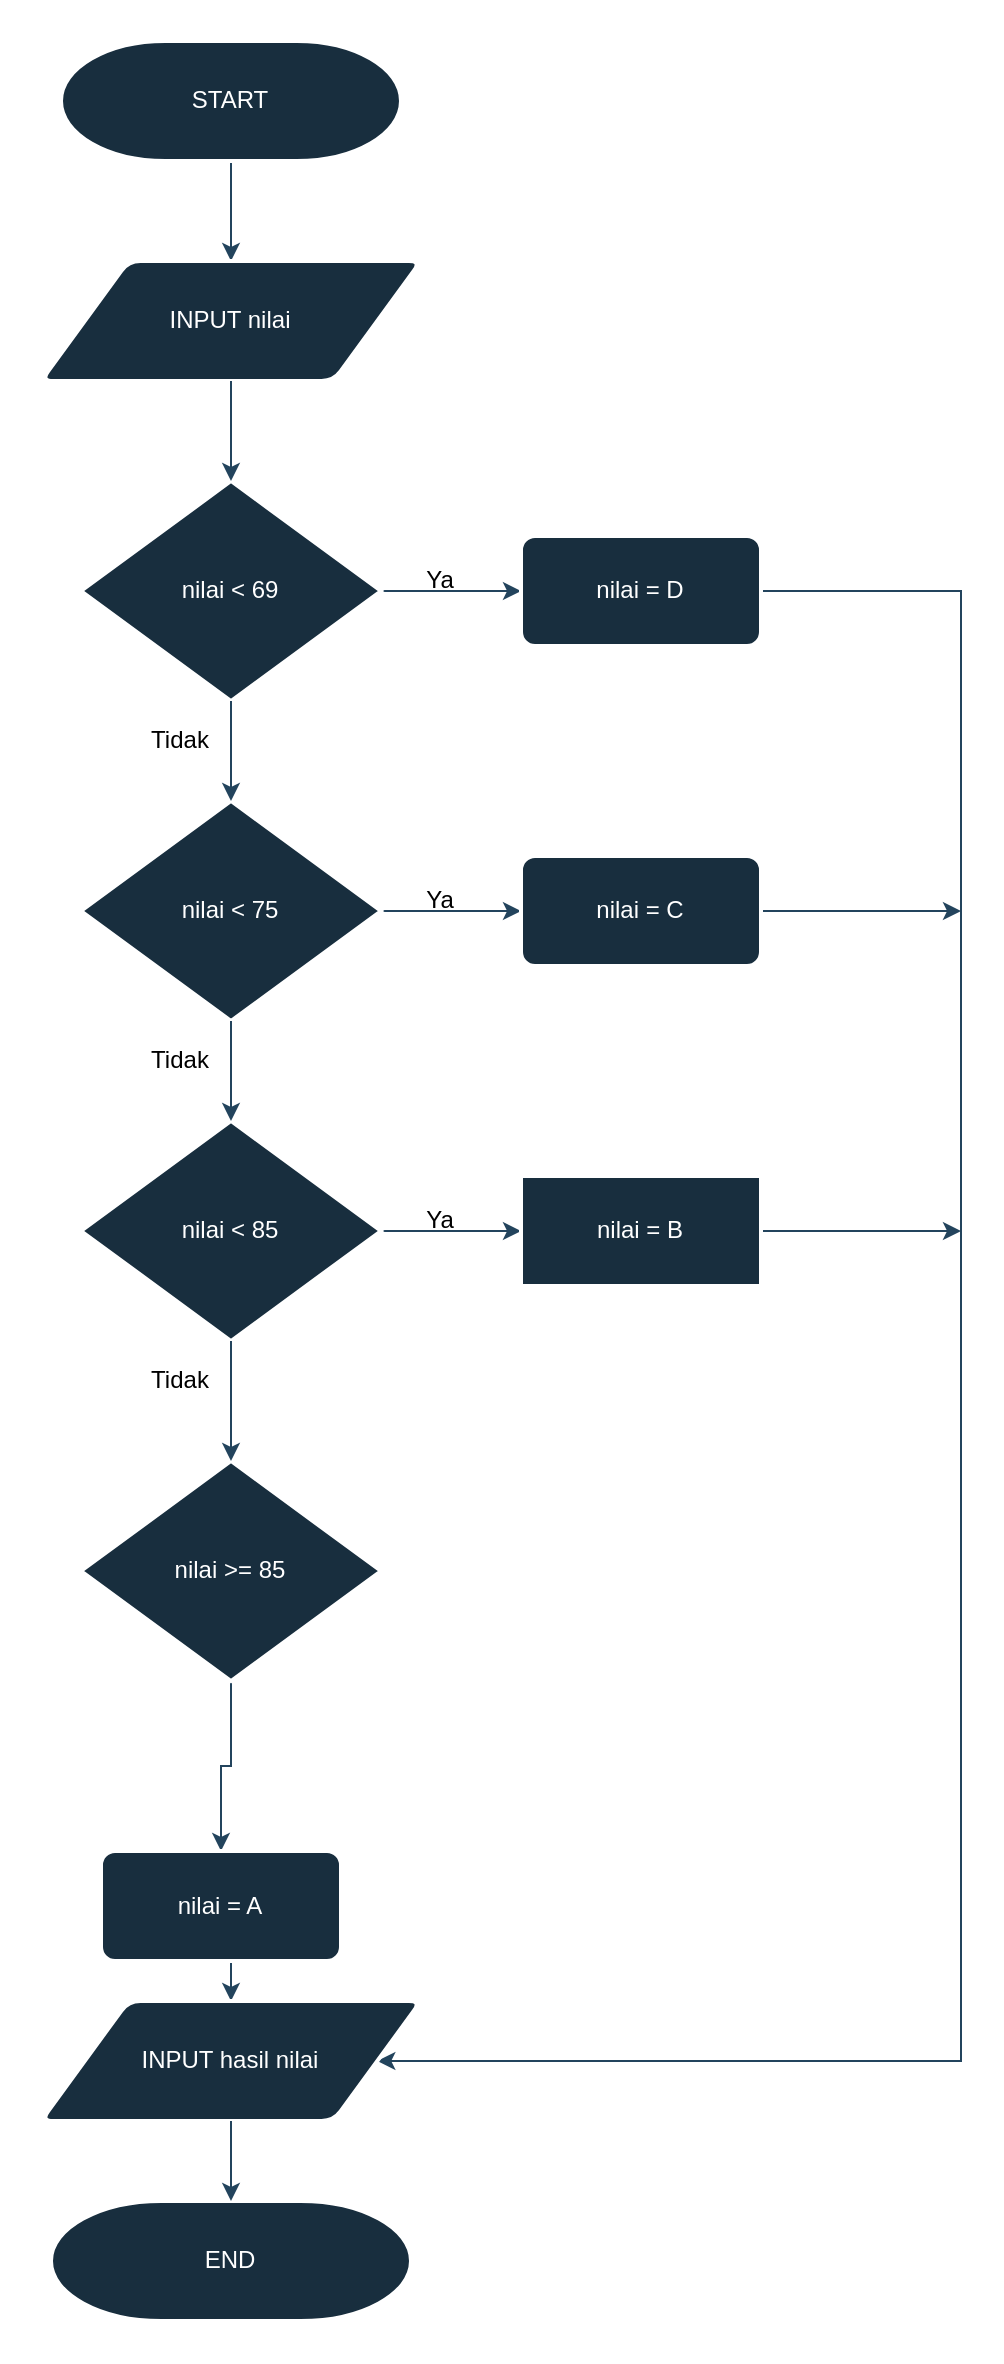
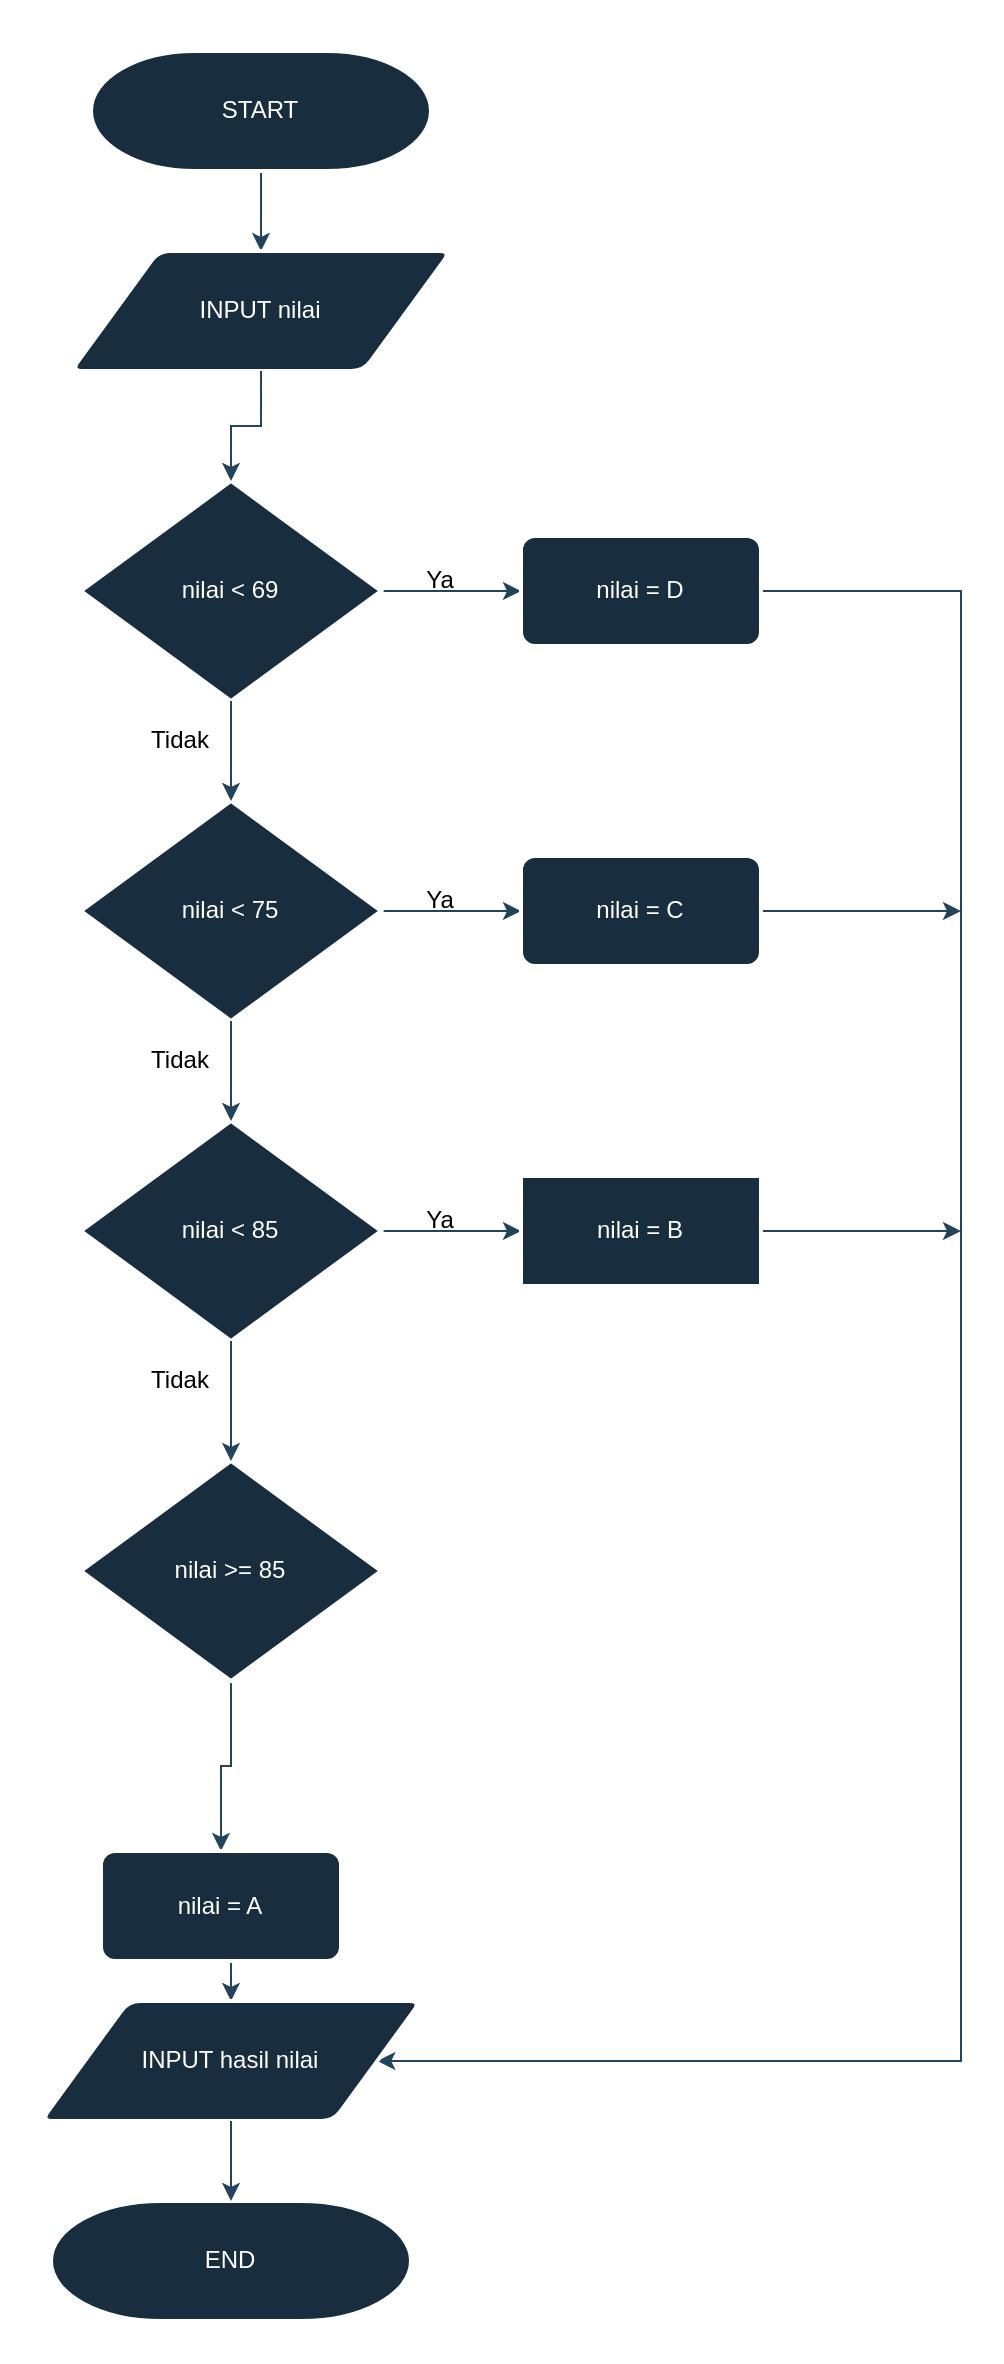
node "START": moved (231, 101) -> (261, 111)
node "INPUT nilai": moved (231, 321) -> (261, 311)
